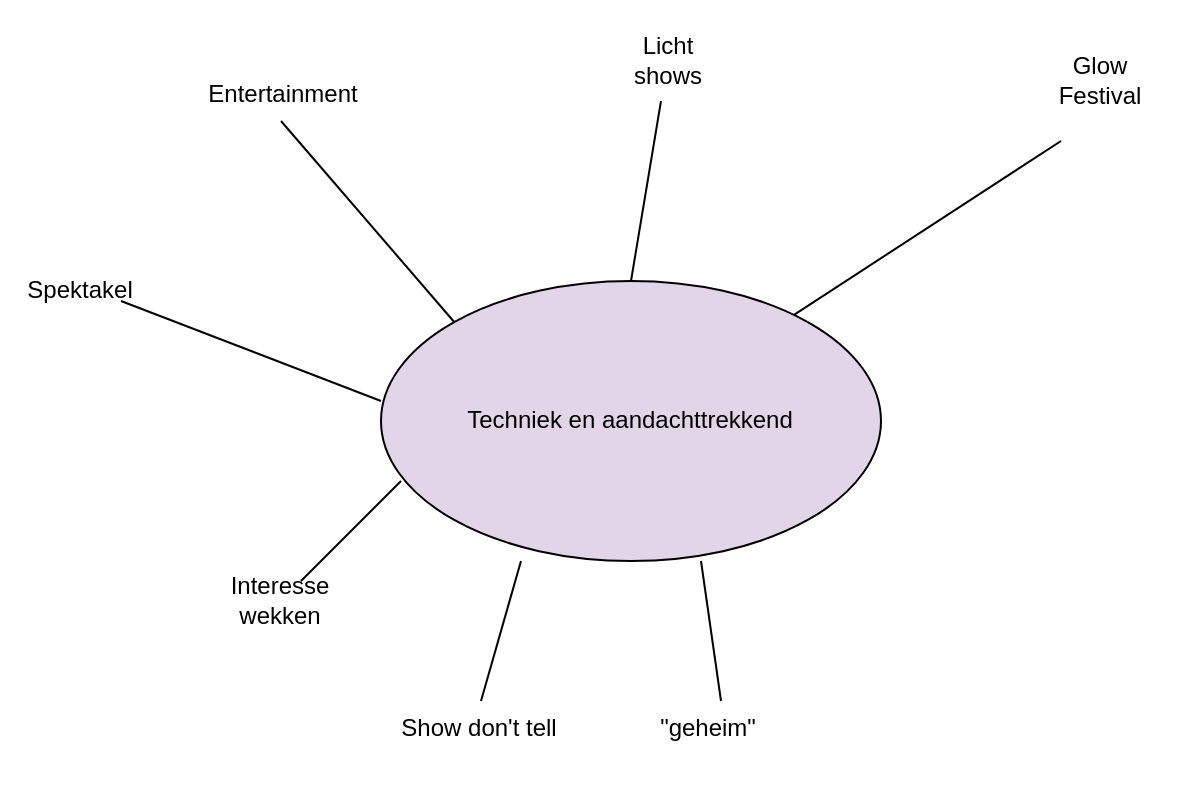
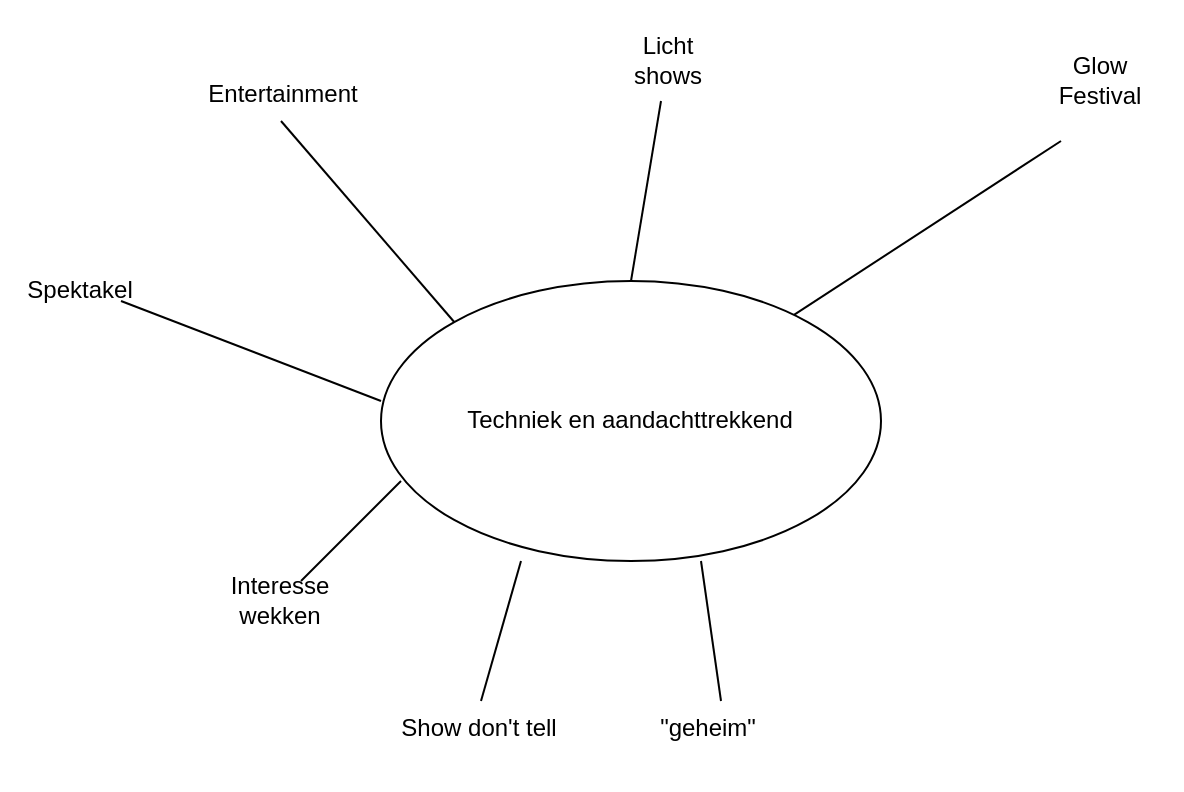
node "Techniek en aandachttrekkend": fillcolor #e1d5e7 -> #ffffff
